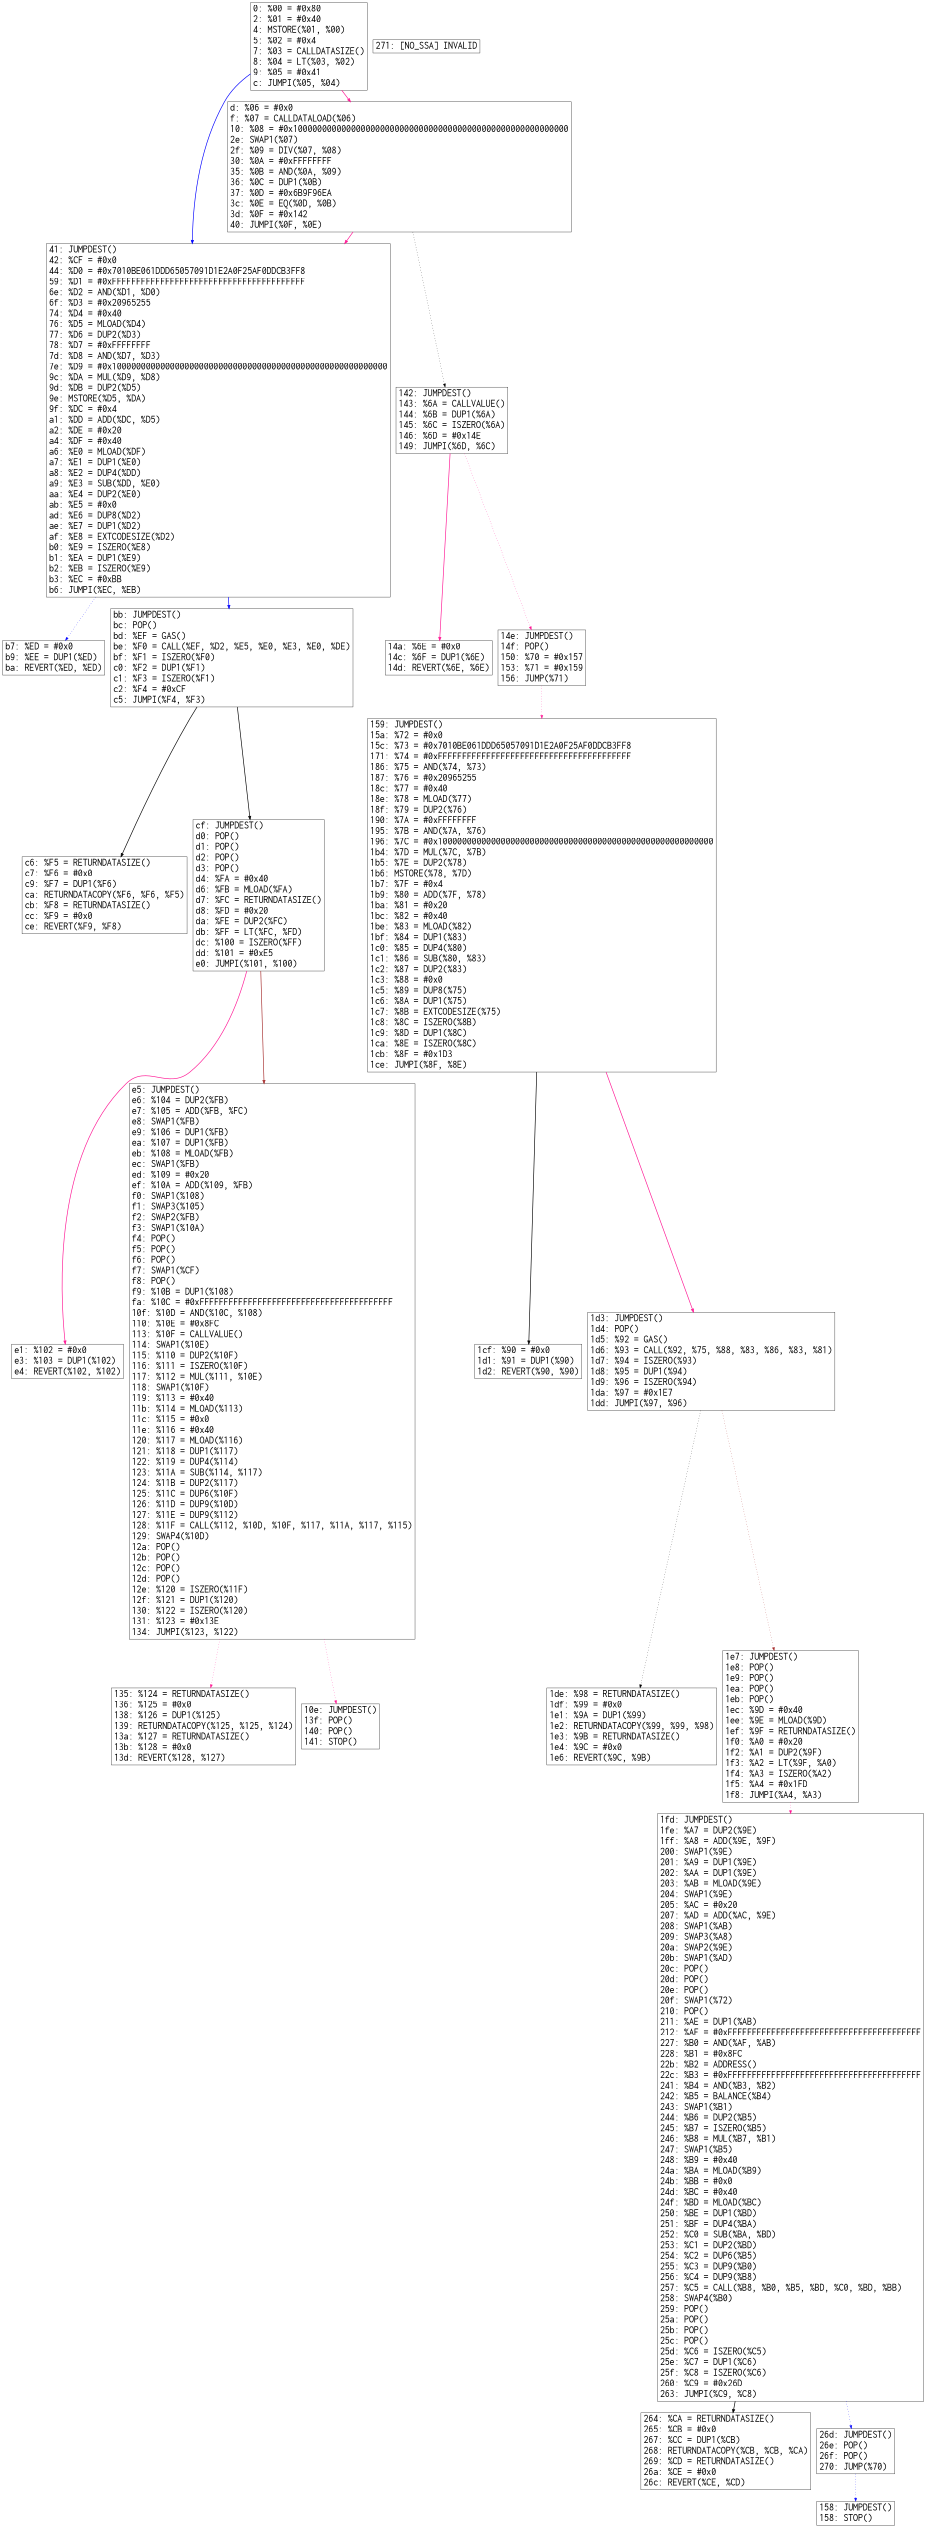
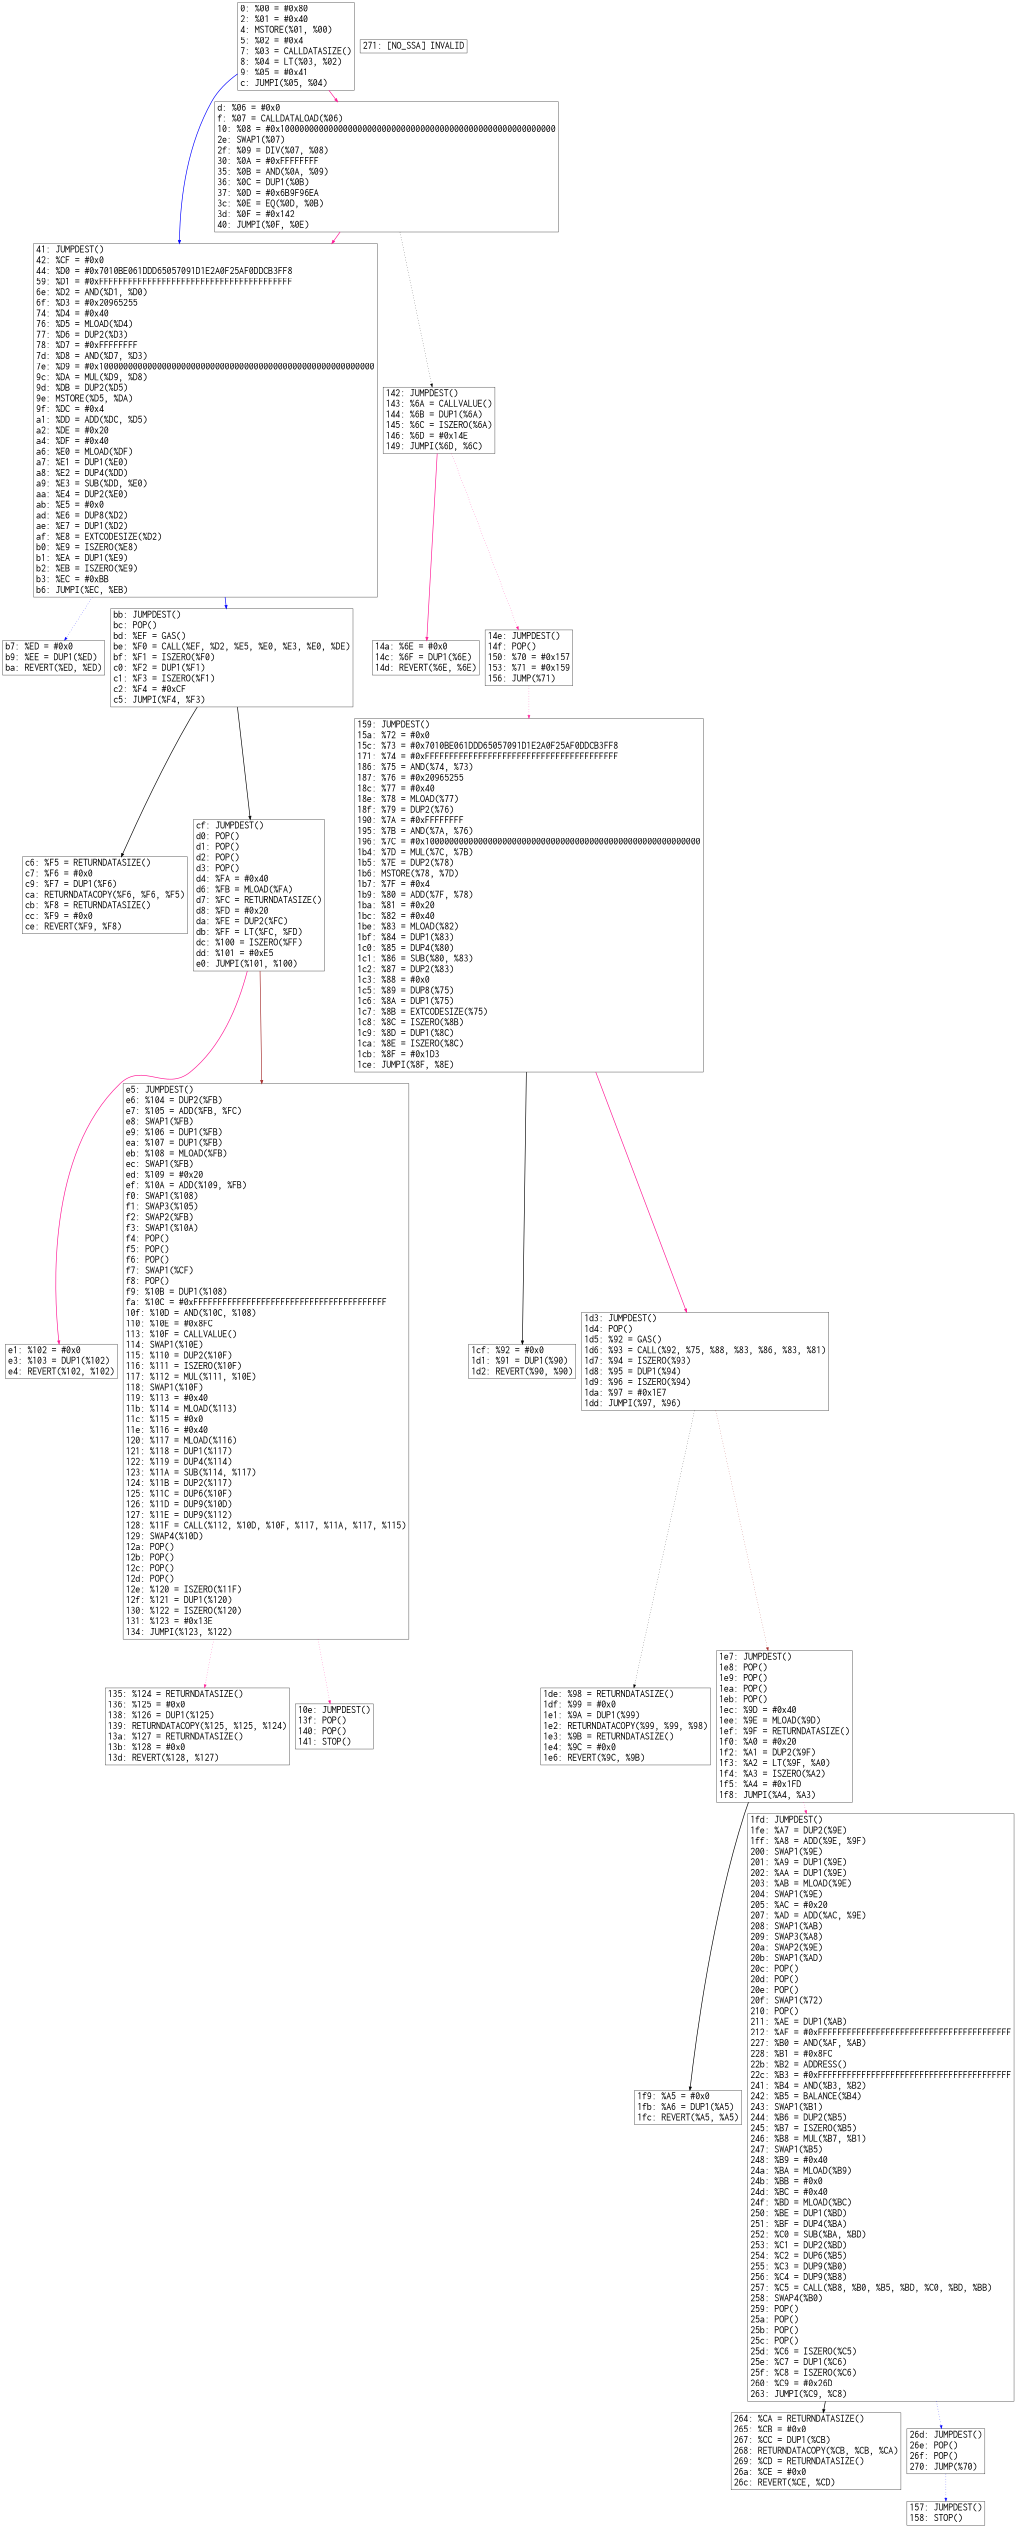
node "1cf: %90 = #0x0 1d1: %91 = DUP1(%90) 1d2: REVERT(%90, %90)": label "1cf: %90 = #0x0 1d1: %91 = DUP1(%90) 1d2: REVERT(%90, %90)" -> "1cf: %92 = #0x0 1d1: %91 = DUP1(%90) 1d2: REVERT(%90, %90)"
node "1f9: %A5 = #0x0 1fb: %A6 = DUP1(%A5) 1fc: REVERT(%A5, %A5)": added
node "158: JUMPDEST() 158: STOP()": label "158: JUMPDEST() 158: STOP()" -> "157: JUMPDEST() 158: STOP()"
